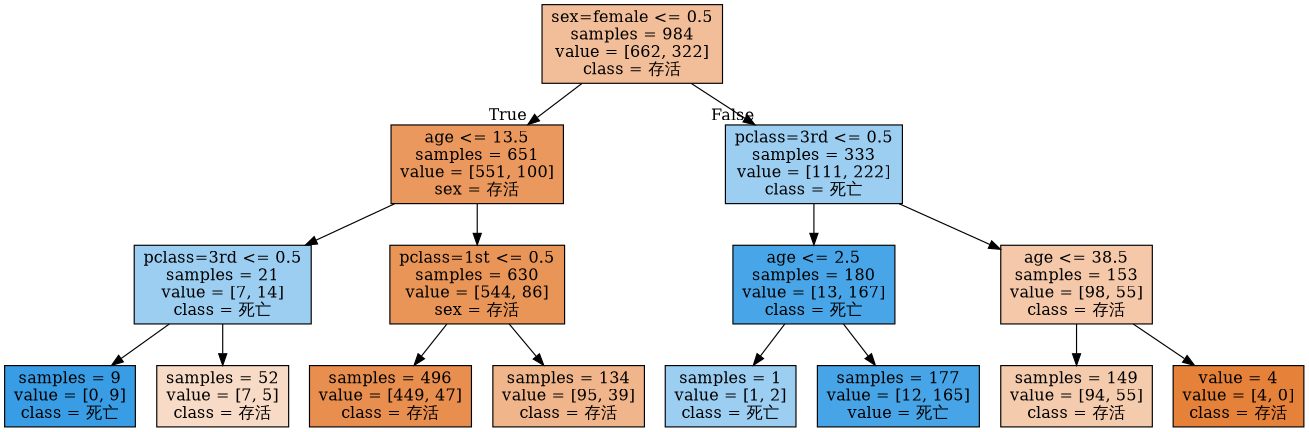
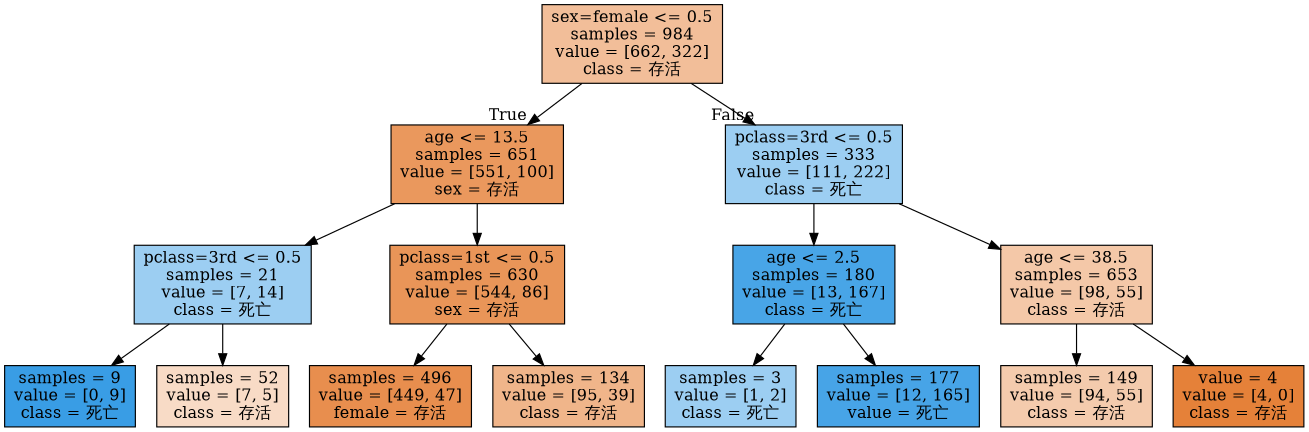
node "age <= 38.5 samples = 153 value = [98, 55] class = 存活": label "age <= 38.5 samples = 153 value = [98, 55] class = 存活" -> "age <= 38.5 samples = 653 value = [98, 55] class = 存活"
node "samples = 496 value = [449, 47] class = 存活": label "samples = 496 value = [449, 47] class = 存活" -> "samples = 496 value = [449, 47] female = 存活"
node "samples = 1 value = [1, 2] class = 死亡": label "samples = 1 value = [1, 2] class = 死亡" -> "samples = 3 value = [1, 2] class = 死亡"
